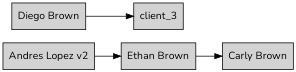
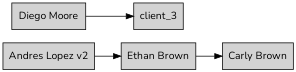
node "Diego Brown": label "Diego Brown" -> "Diego Moore"
